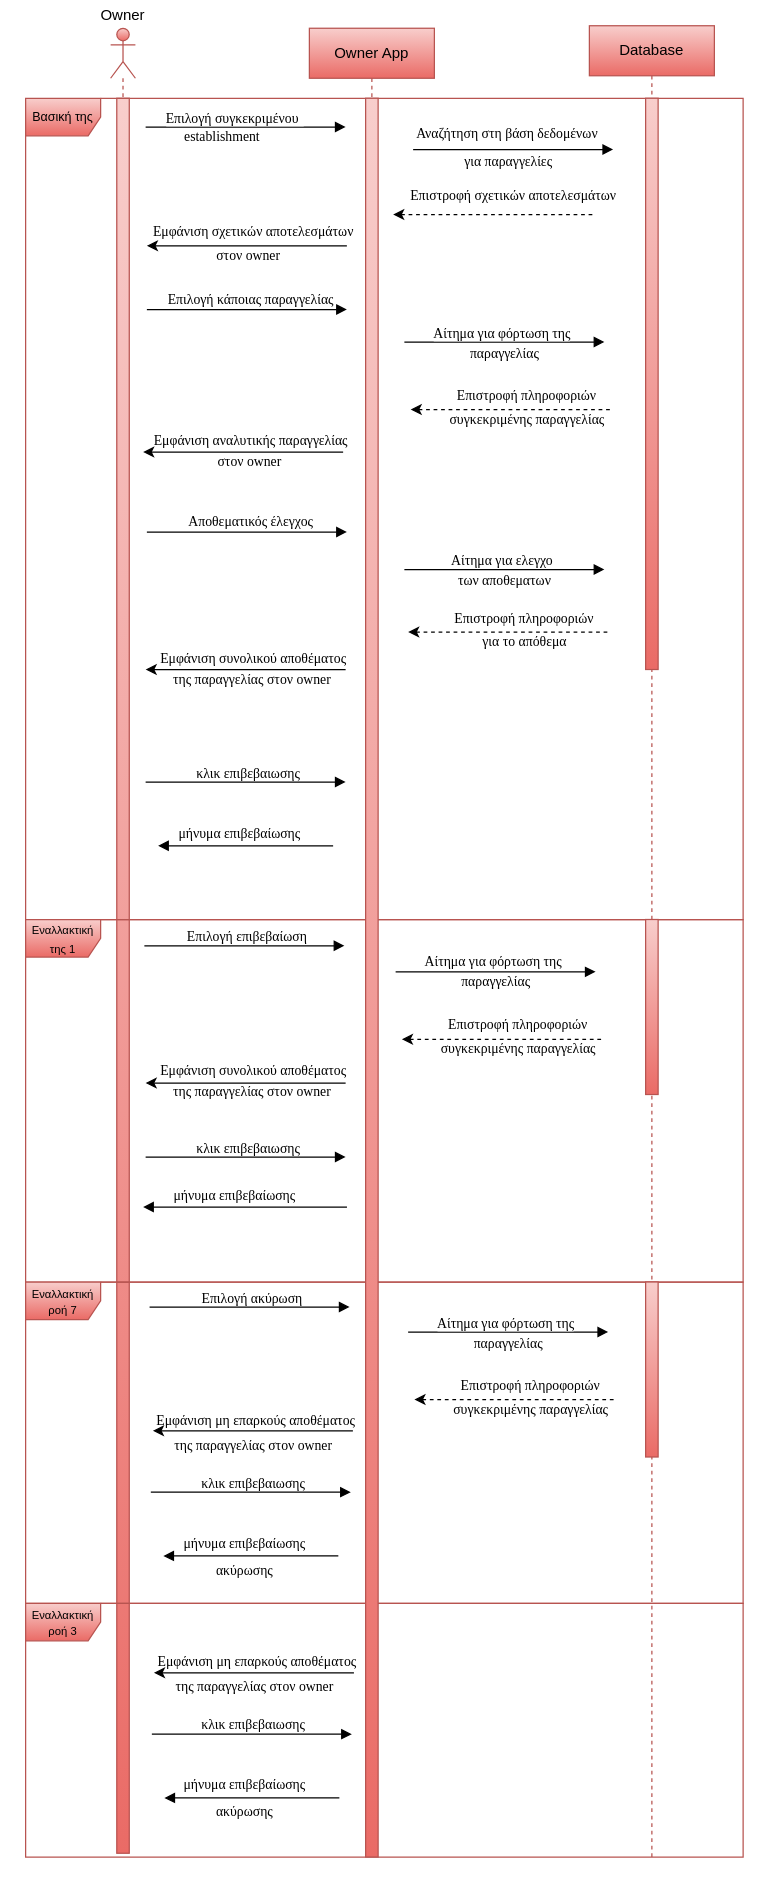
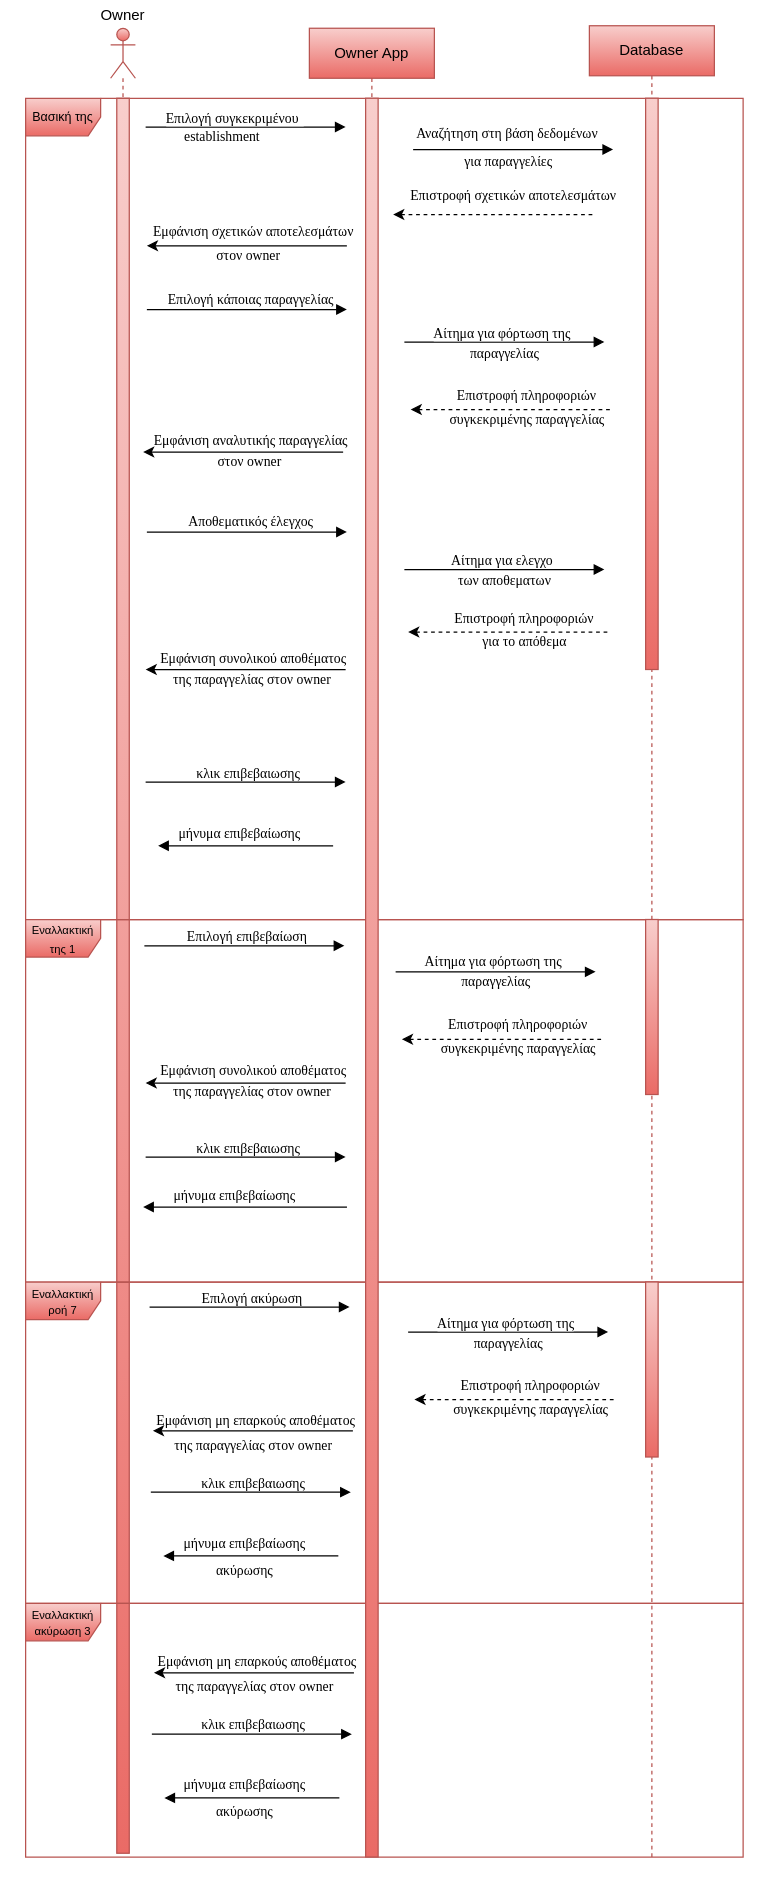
node "Εναλλακτική ροή 3": label "Εναλλακτική ροή 3" -> "Εναλλακτική ακύρωση 3"
